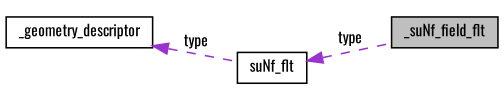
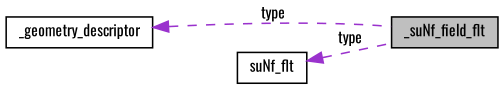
edge "suNf_flt" -> "_geometry_descriptor": now "_suNf_field_flt" -> "_geometry_descriptor"
